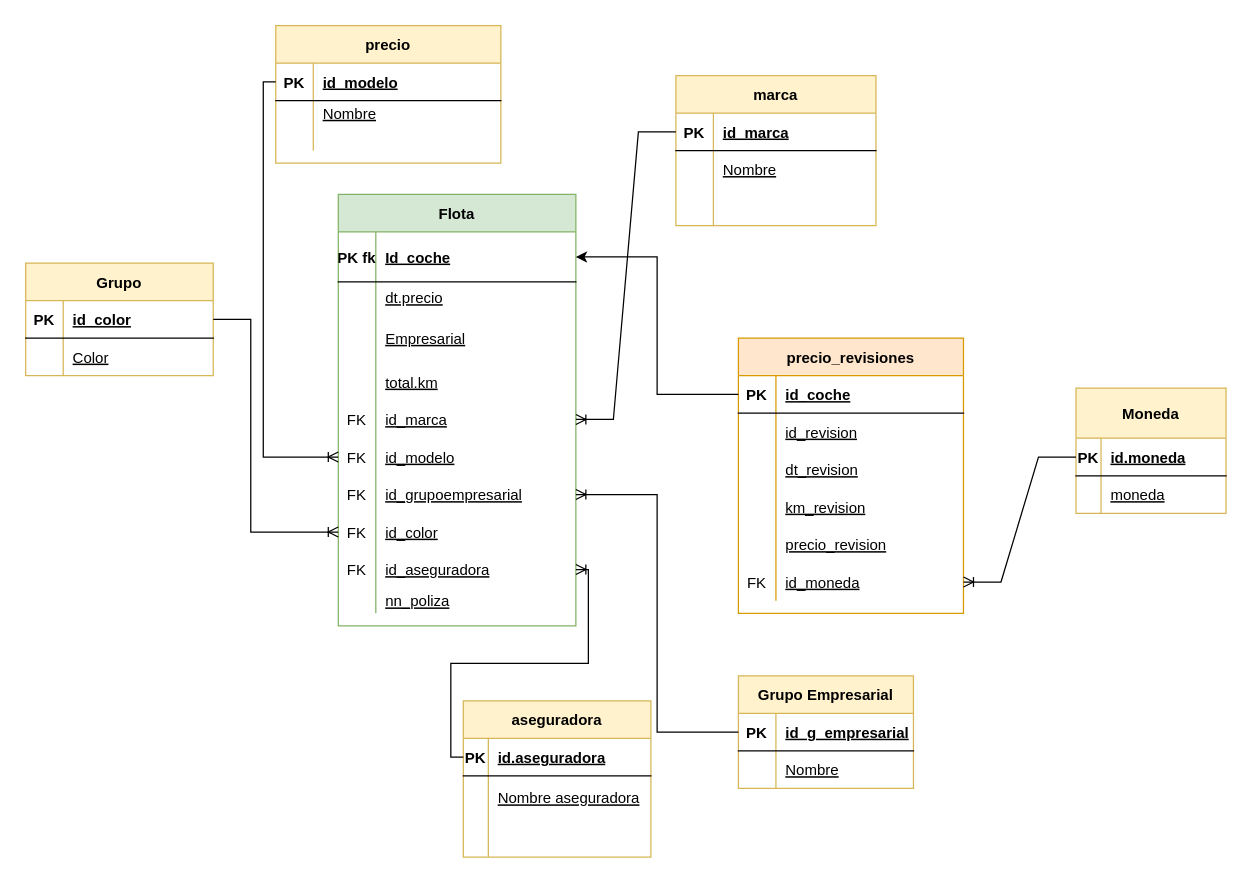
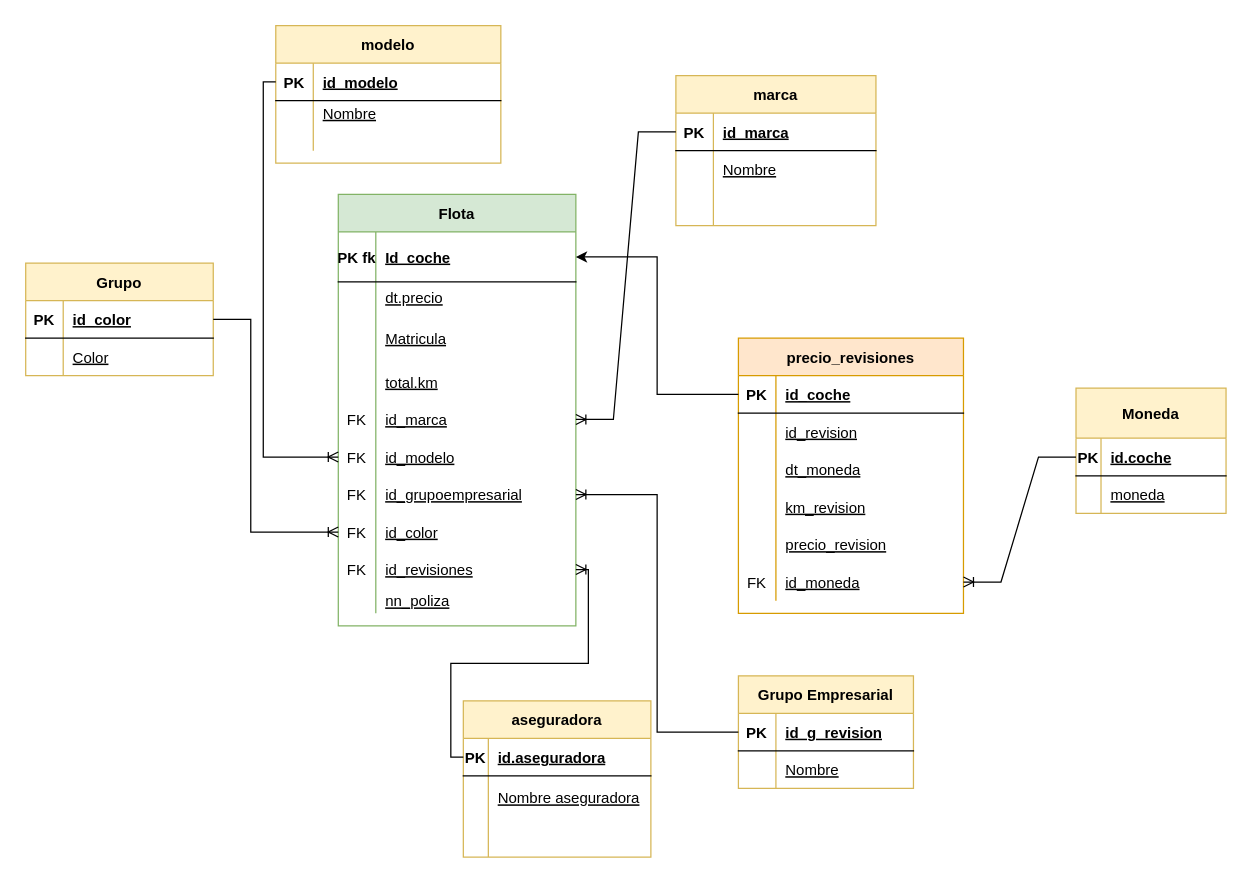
node "precio": label "precio" -> "modelo"
node "Empresarial": label "Empresarial" -> "Matricula"
node "id.moneda": label "id.moneda" -> "id.coche"
node "dt_revision": label "dt_revision" -> "dt_moneda"
node "id_aseguradora": label "id_aseguradora" -> "id_revisiones"
node "id_g_empresarial": label "id_g_empresarial" -> "id_g_revision"
